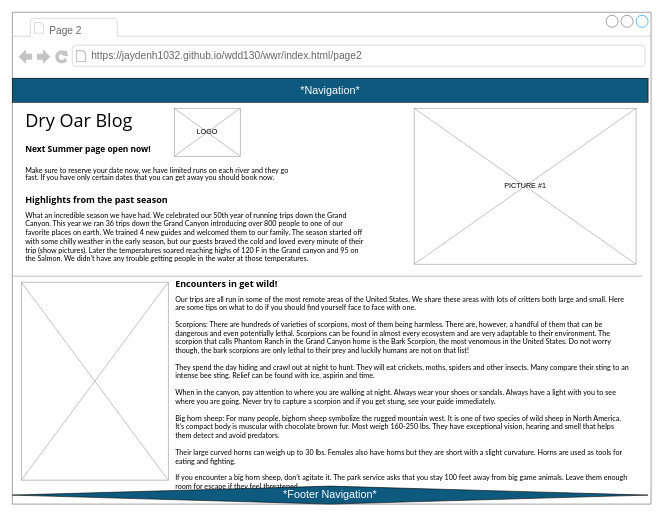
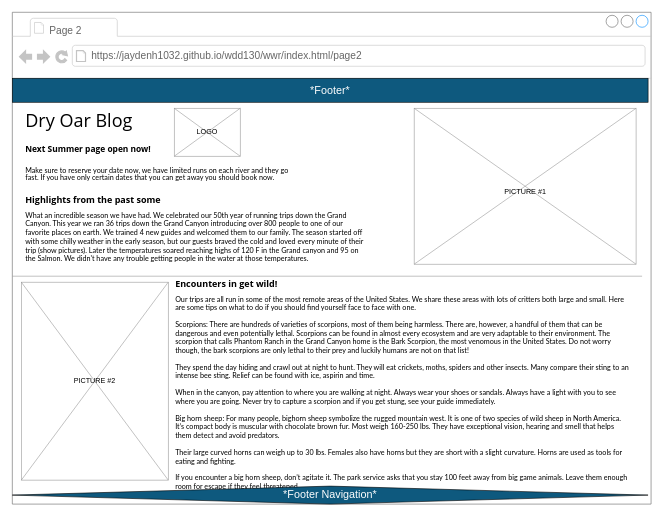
node "*Navigation*": label "*Navigation*" -> "*Footer*"
node "PICTURE #1": moved (525, 186) -> (525, 192)
node "Highlights from the past season": label "Highlights from the past season" -> "Highlights from the past some"
node "PICTURE #2": added
